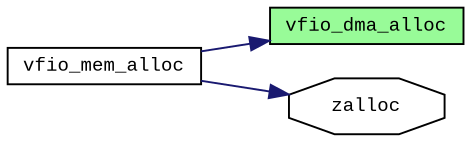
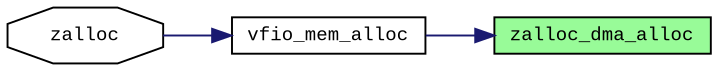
node "vfio_dma_alloc": label "vfio_dma_alloc" -> "zalloc_dma_alloc"
edge "vfio_mem_alloc" -> "zalloc": reversed
